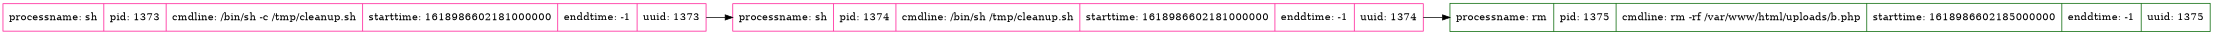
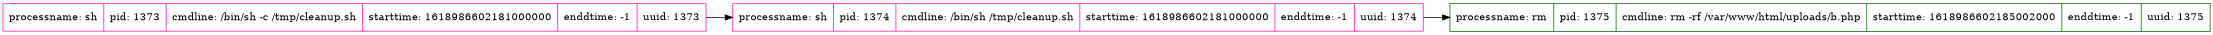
node "processname: rm": text "starttime: 1618986602185000000" -> "starttime: 1618986602185002000"
